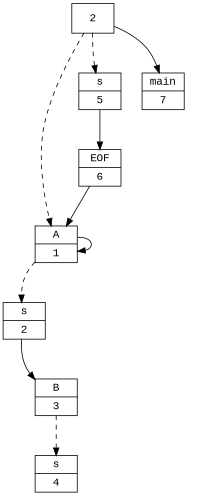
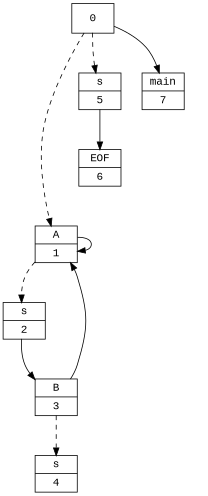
node "2": label "2" -> "0"
edge "EOF" -> "A": now "B" -> "A"
